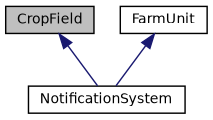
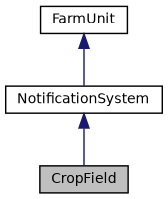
edge "NotificationSystem" -> "CropField": reversed
